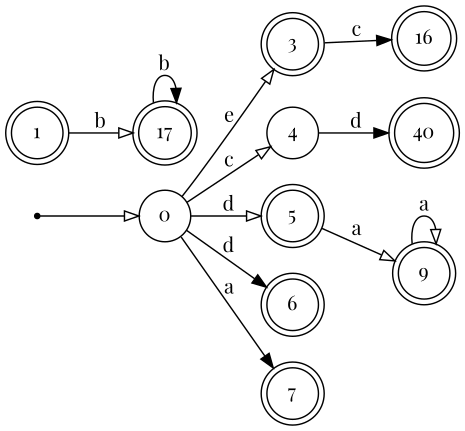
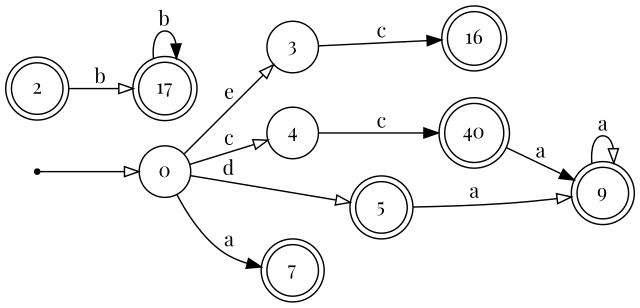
node "3": shape doublecircle -> circle
edge "4" -> "40": label "d" -> "c"
node "1": label "1" -> "2"
edge "40" -> "9": added, label "a"
node "6": removed
